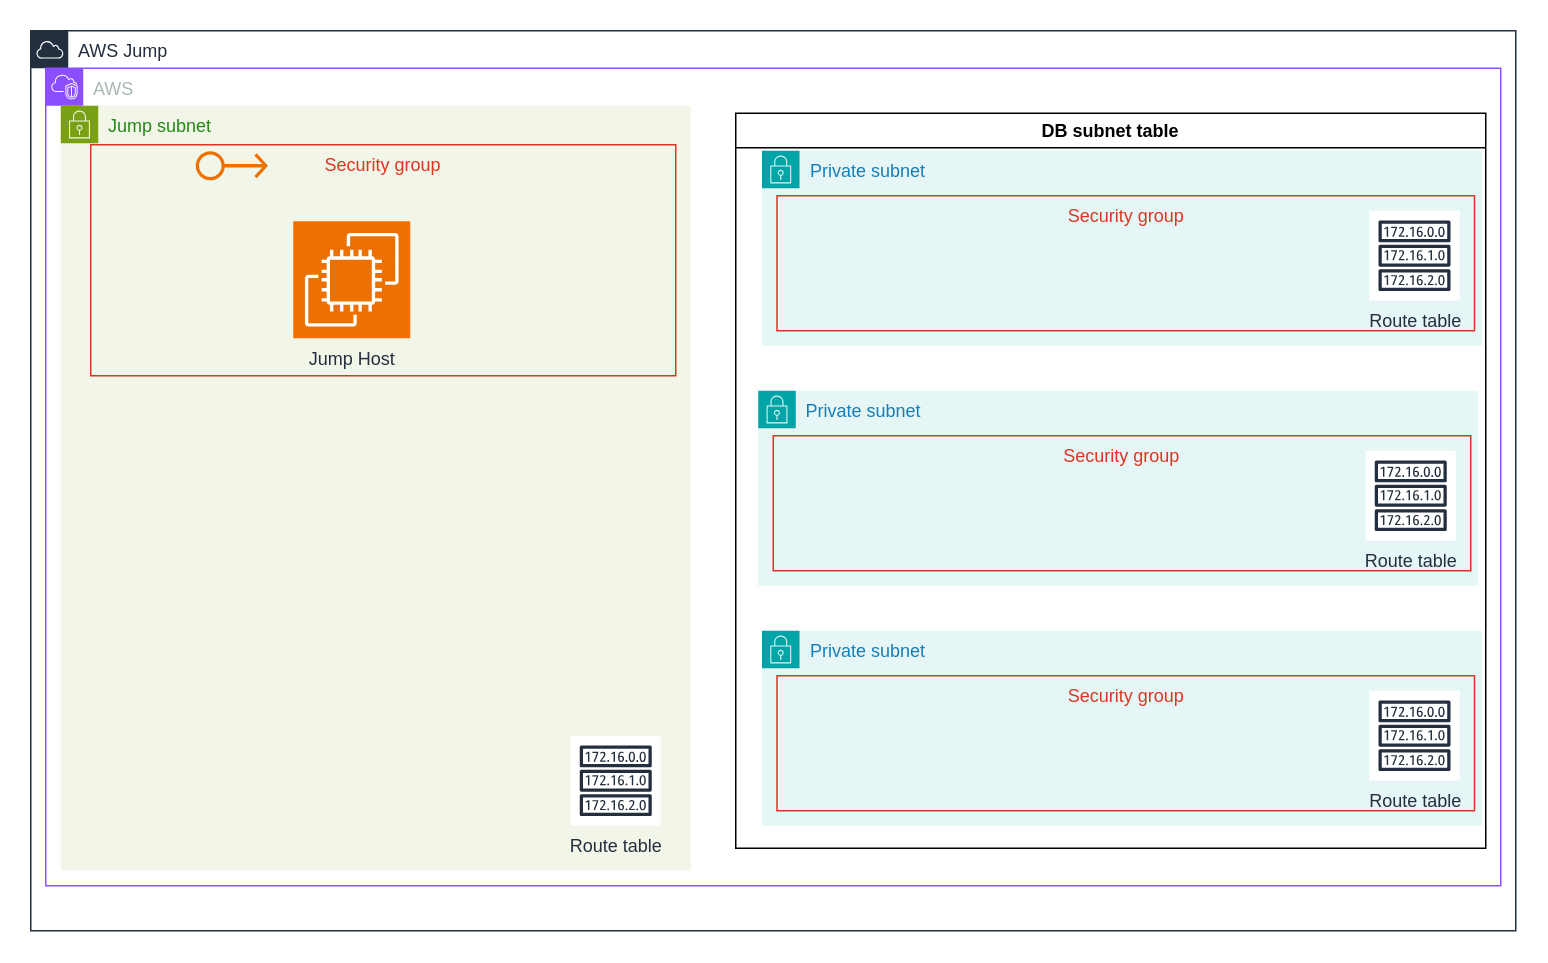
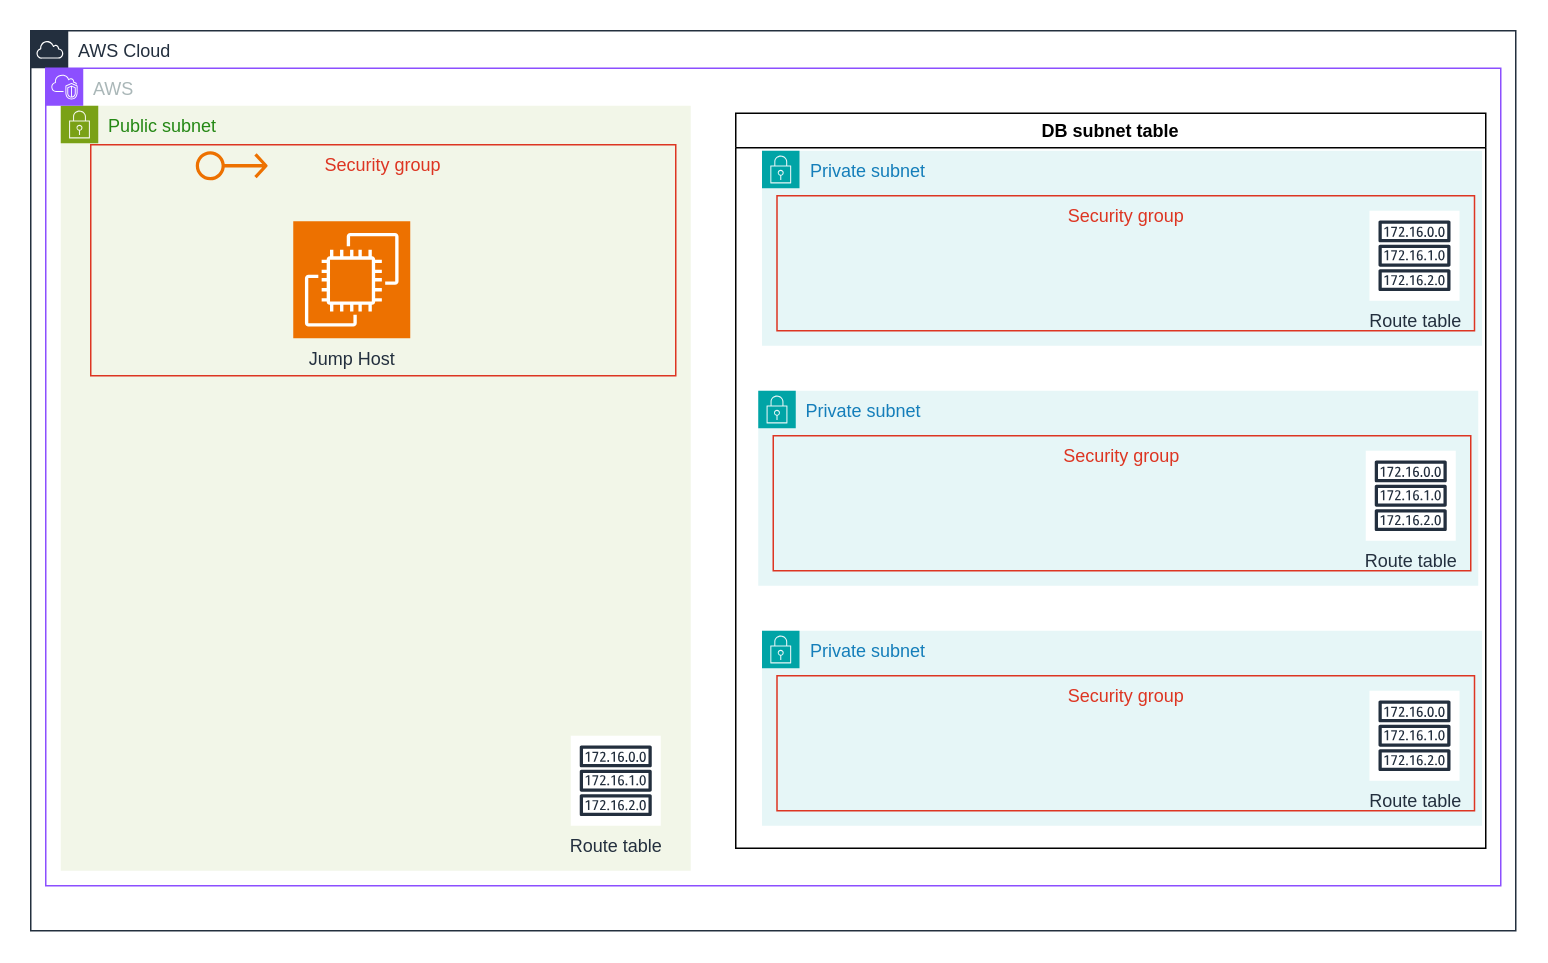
node "AWS Jump": label "AWS Jump" -> "AWS Cloud"
node "Jump subnet": label "Jump subnet" -> "Public subnet"
